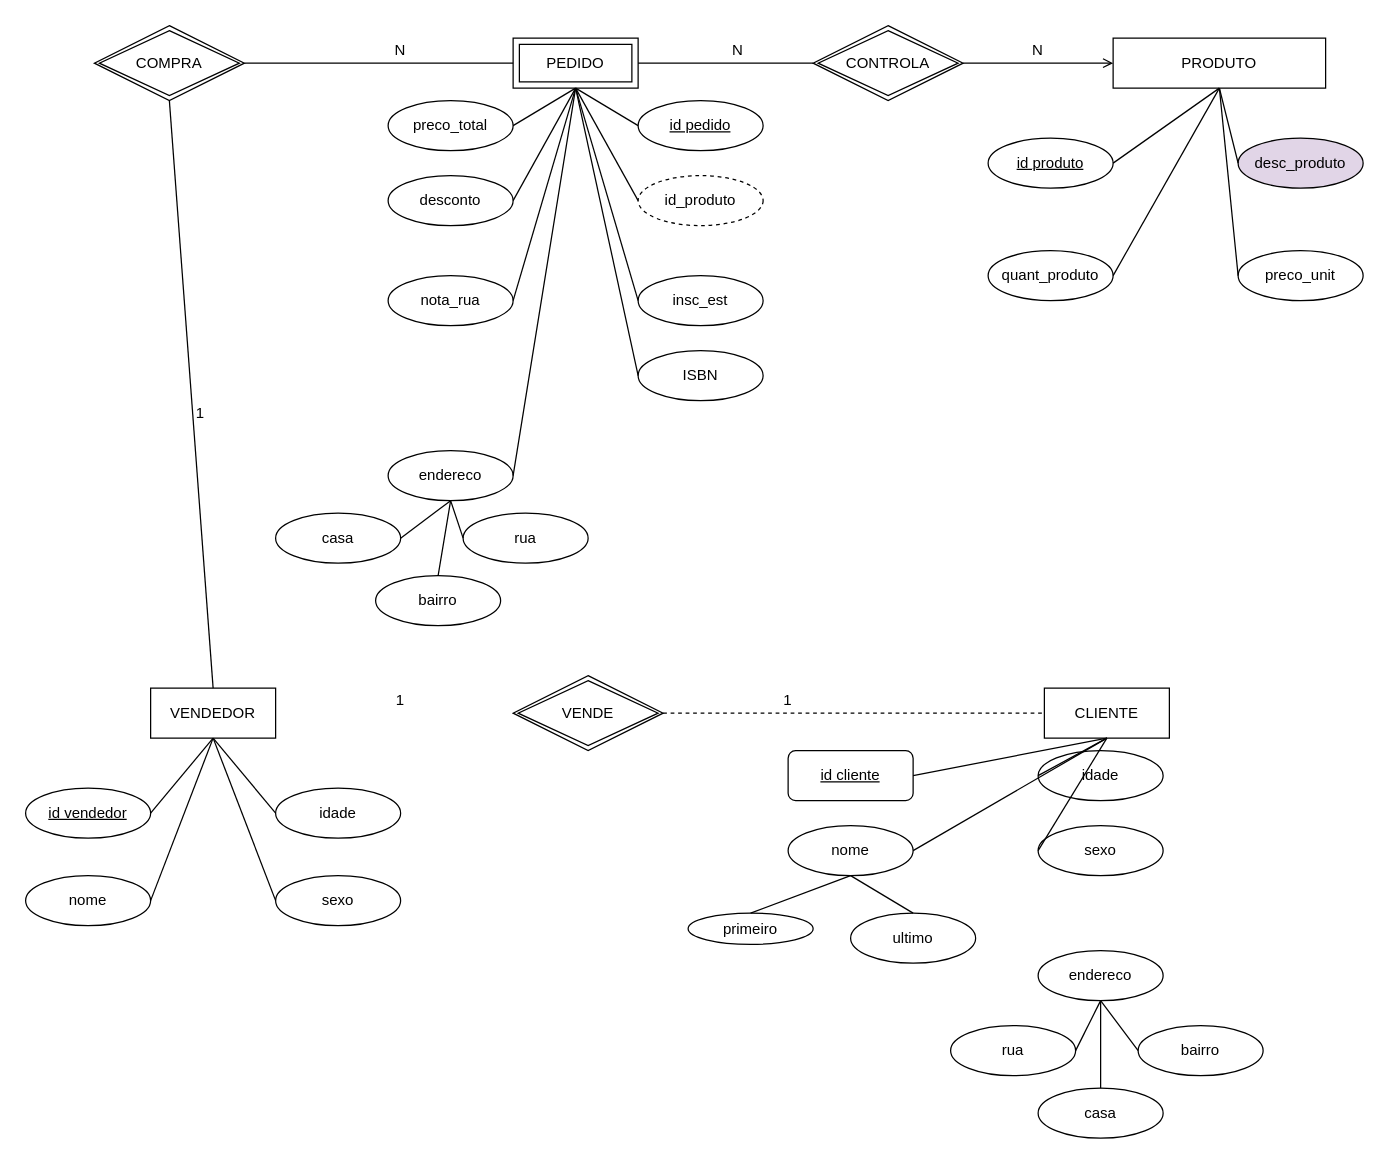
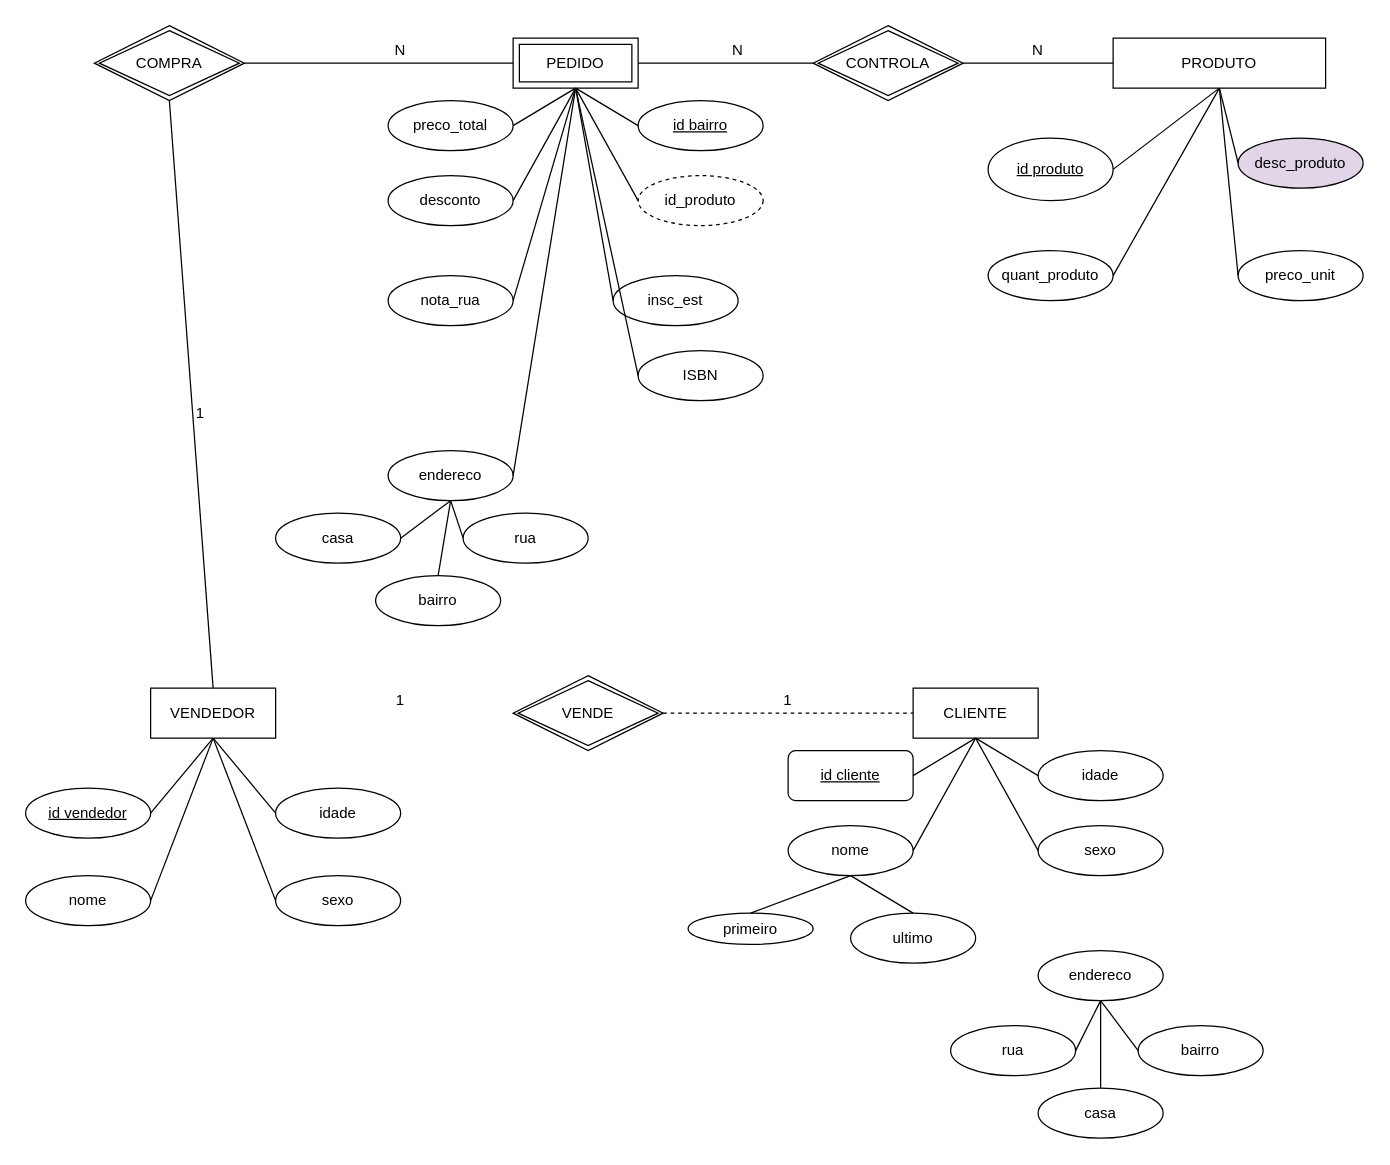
edge "CONTROLA" -> "PRODUTO": arrowhead open -> none
node "id pedido": label "id pedido" -> "id bairro"
node "id produto": size 125x50 -> 125x63
node "insc_est": moved (701, 301) -> (676, 301)
node "CLIENTE": moved (1107, 713) -> (976, 713)
